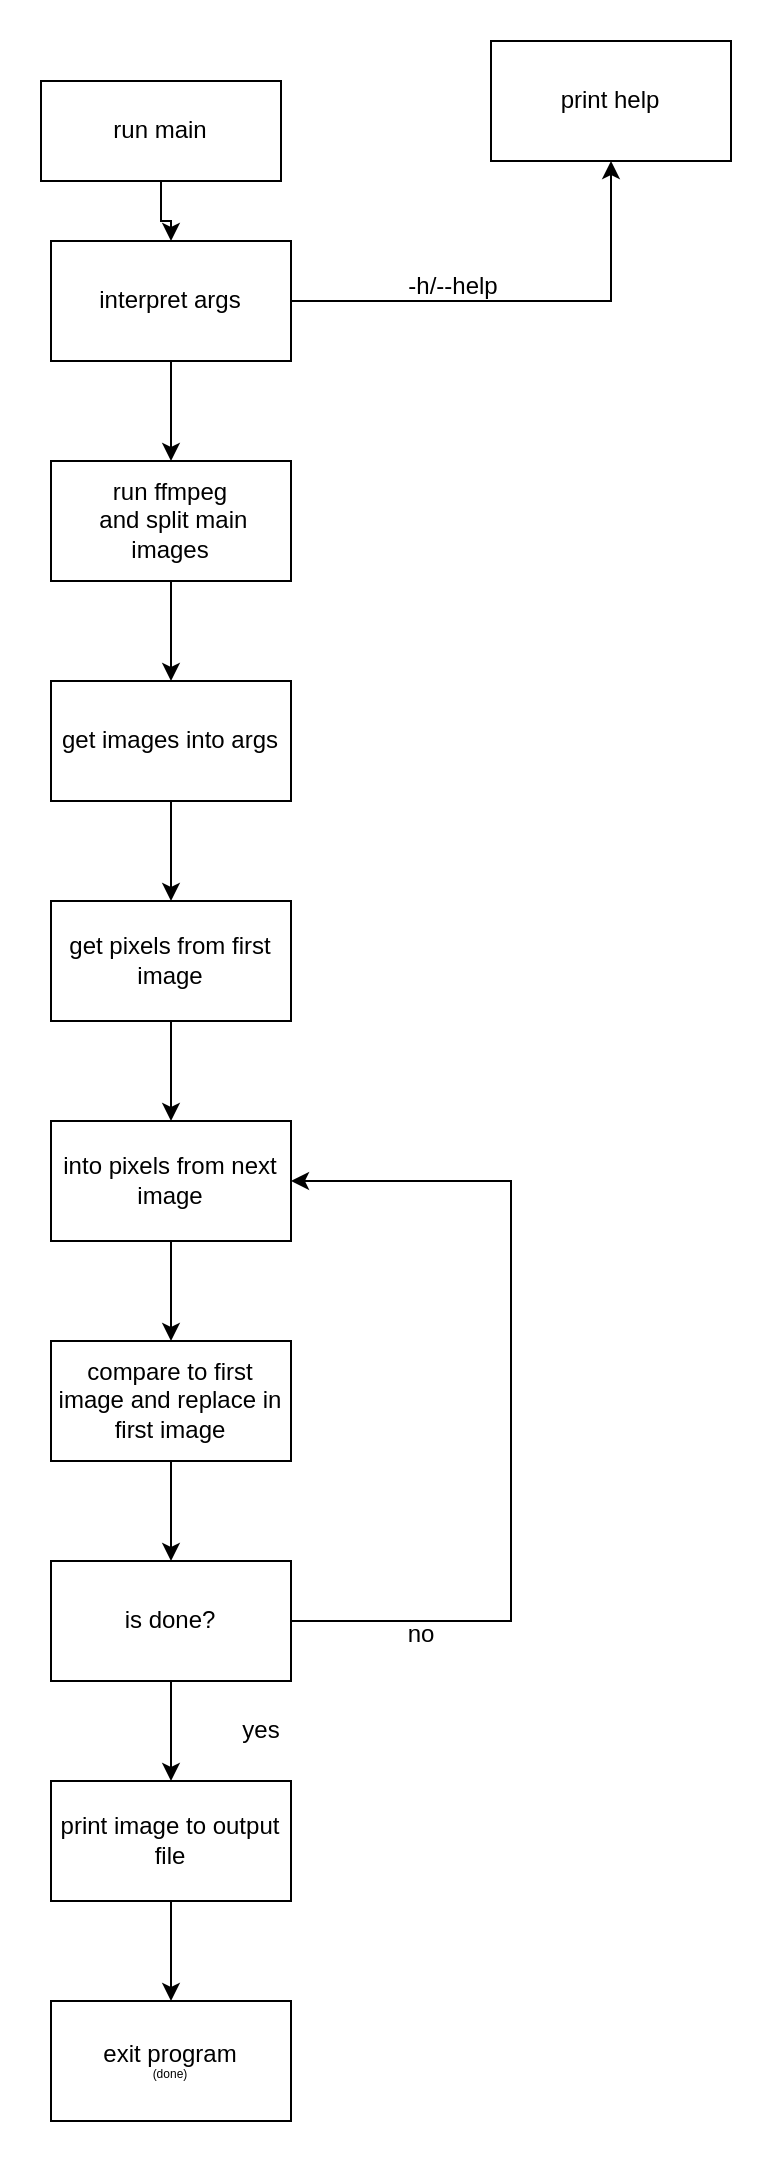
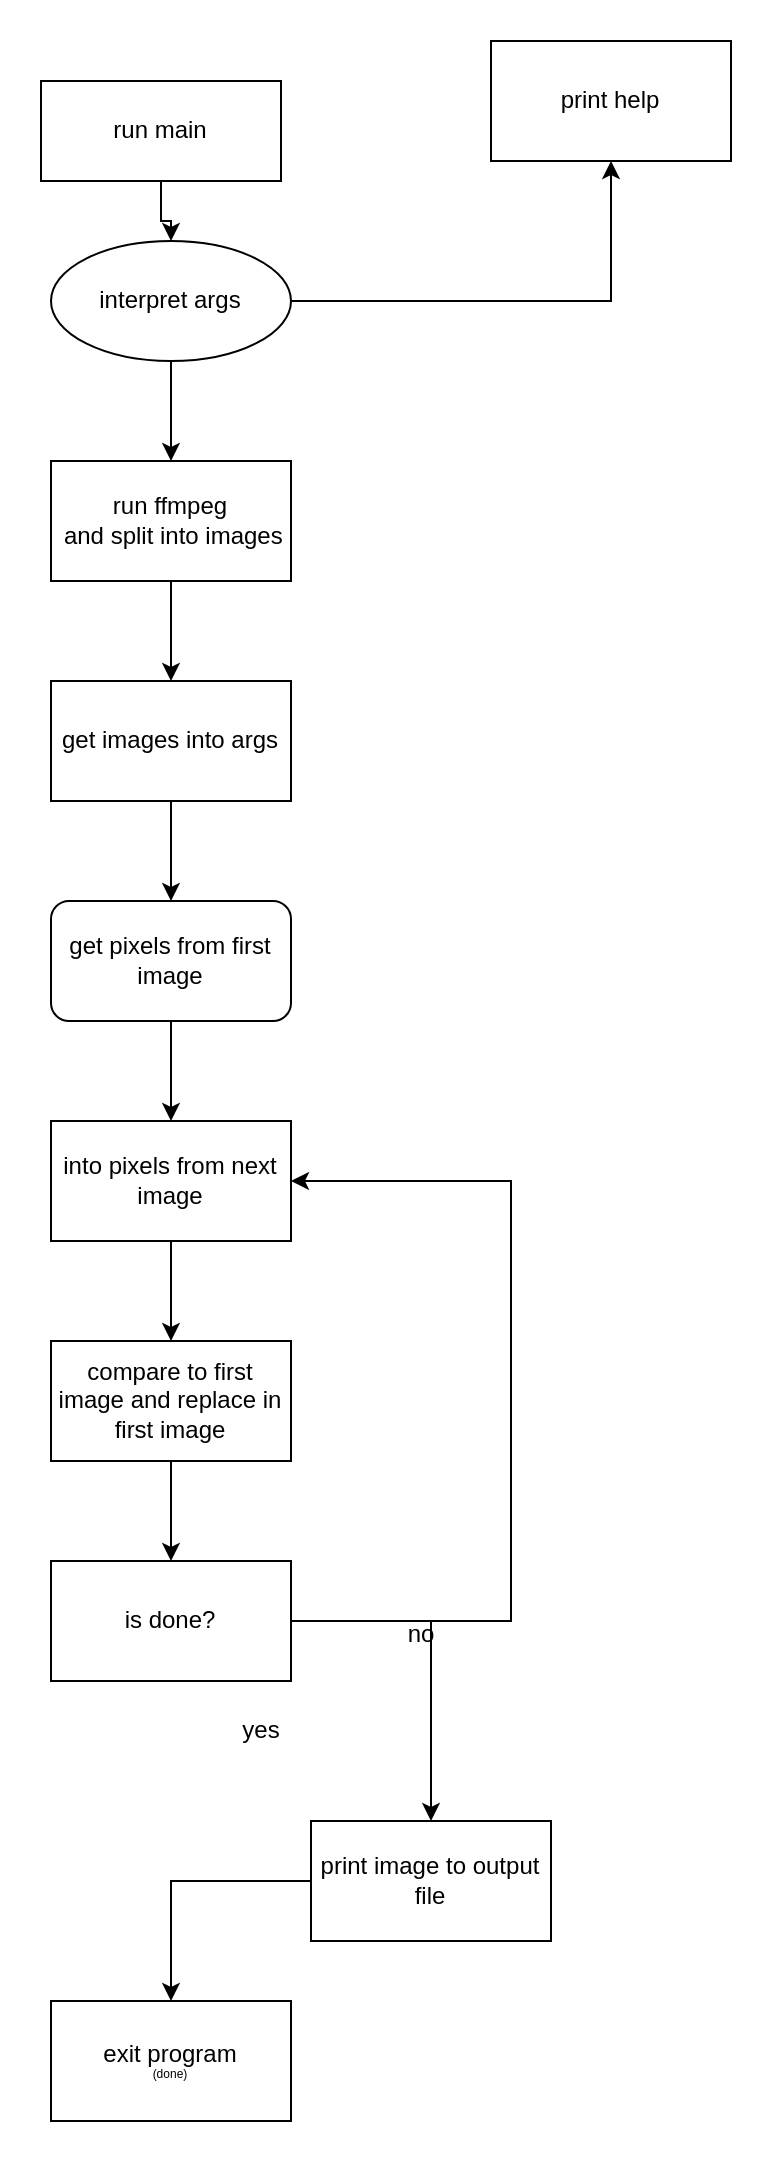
node "-h/--help": removed
node "interpret args": shape rectangle -> ellipse
node "run ffmpeg and split main images": label "run ffmpeg and split main images" -> "run ffmpeg and split into images"
node "get pixels from first image": shape rectangle -> rounded rectangle
node "print image to output file": moved (171, 1841) -> (431, 1881)
